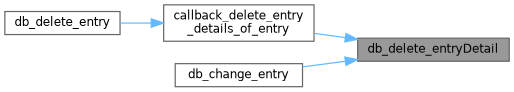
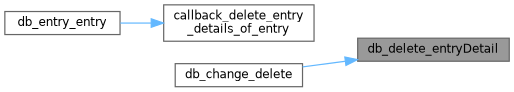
node "db_delete_entry": label "db_delete_entry" -> "db_entry_entry"
edge "callback_delete_entry _details_of_entry" -> "db_delete_entryDetail": removed
node "db_change_entry": label "db_change_entry" -> "db_change_delete"
